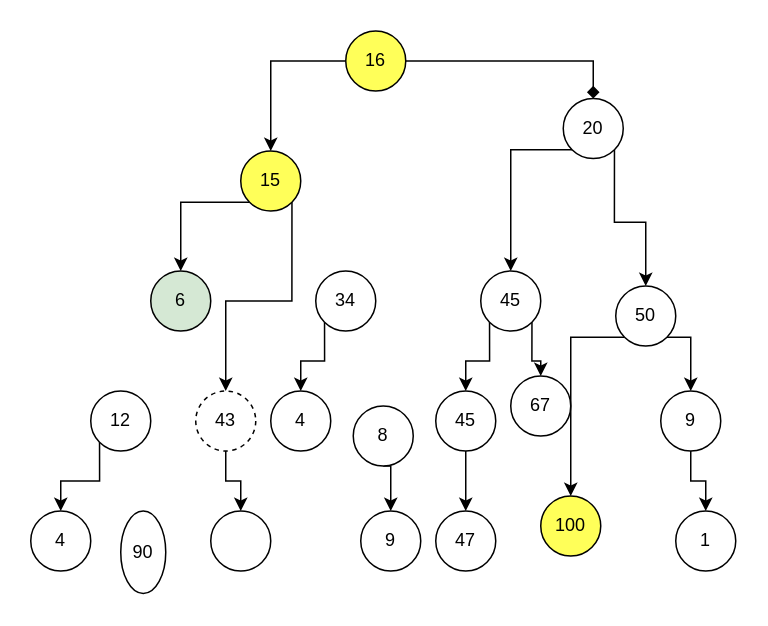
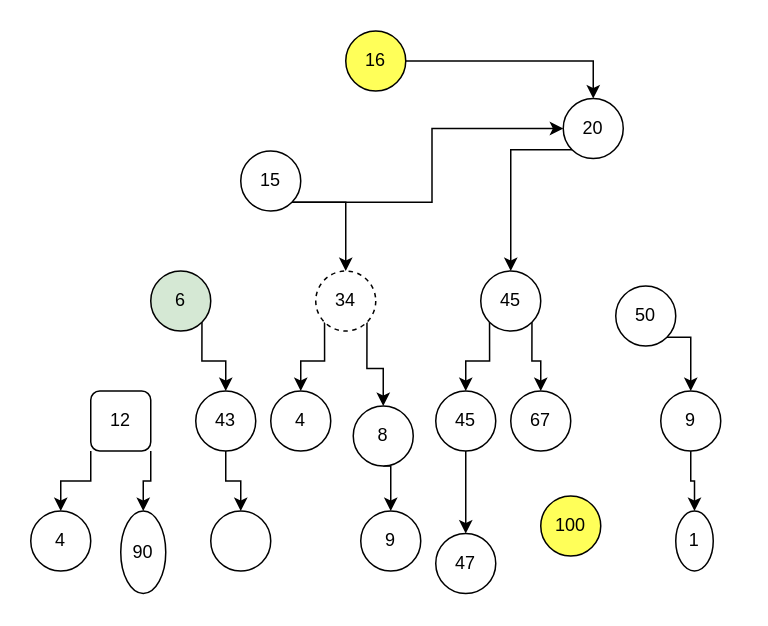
edge "16" -> "15": removed
edge "16" -> "20": arrowhead diamond -> classic
node "15": fillcolor #ffff59 -> #ffffff
edge "15" -> "6": now "15" -> "20"
edge "20" -> "50": removed
edge "15" -> "43": now "15" -> "34"
node "34": style solid -> dashed
edge "50" -> "100": removed
edge "6" -> "43": added
edge "34" -> "8": added
node "67": moved (541, 406) -> (541, 421)
node "12": shape ellipse -> rounded rectangle
node "43": style dashed -> solid
edge "12" -> "90": added
node "47": moved (466, 541) -> (466, 563)
node "1": size 60x60 -> 38x60
